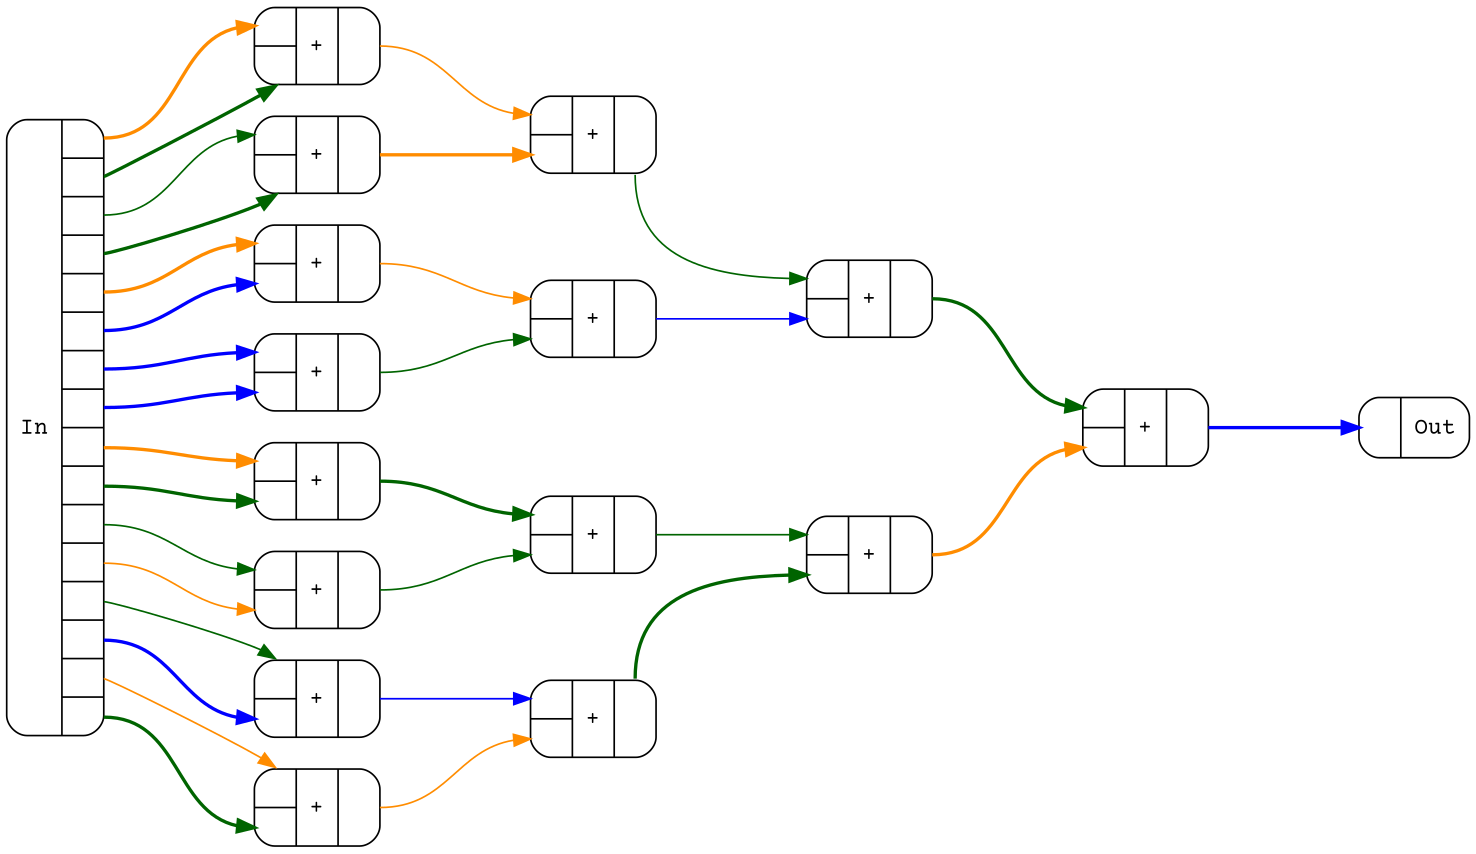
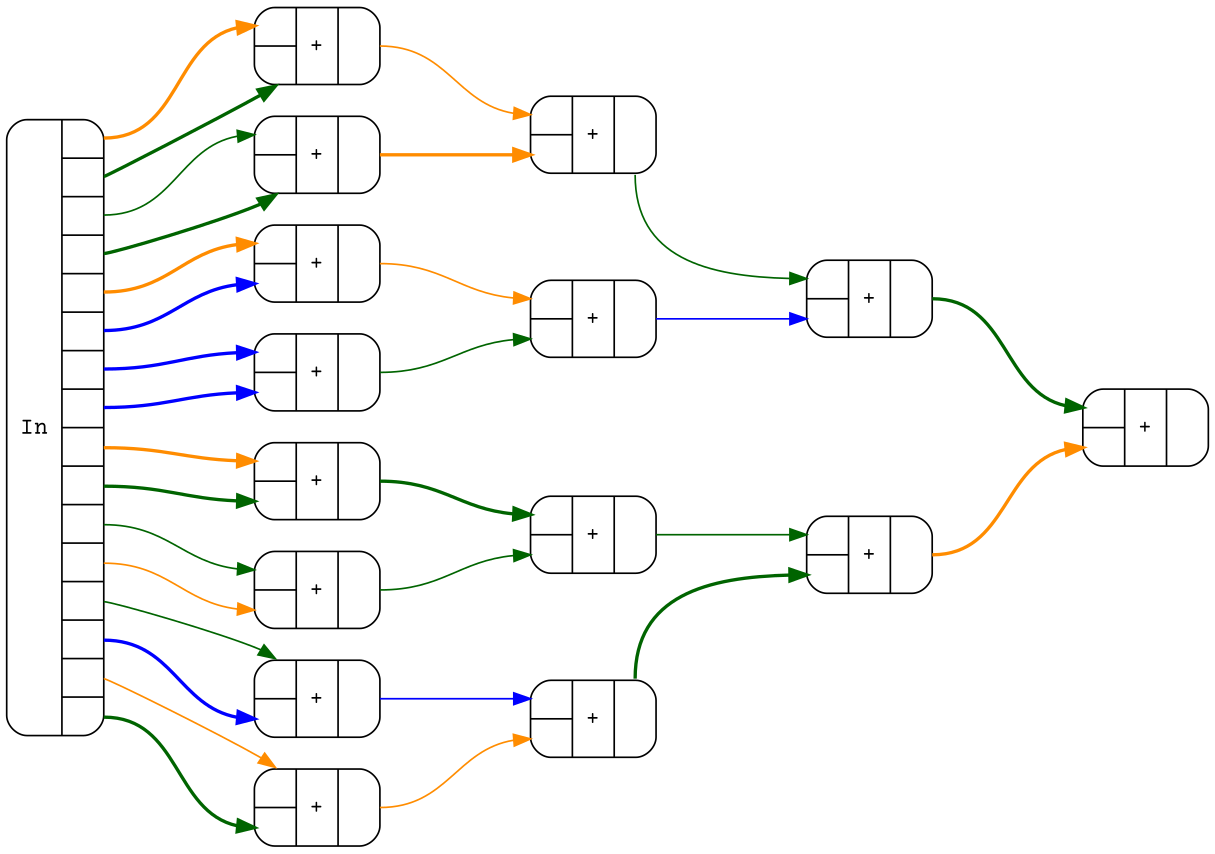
node "Out": removed
